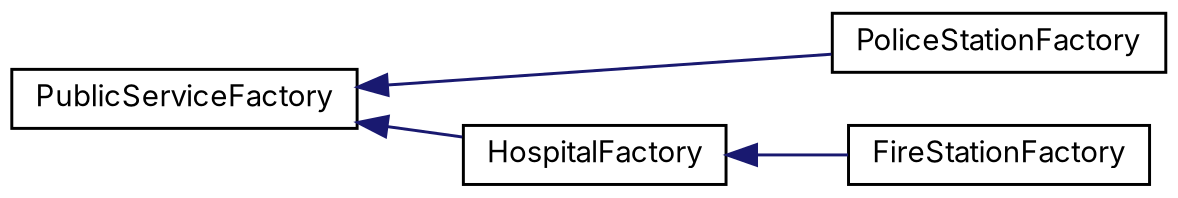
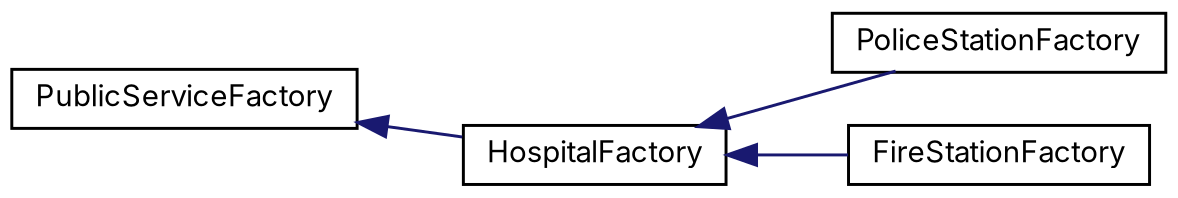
edge "PoliceStationFactory" -> "PublicServiceFactory": now "PoliceStationFactory" -> "HospitalFactory"
